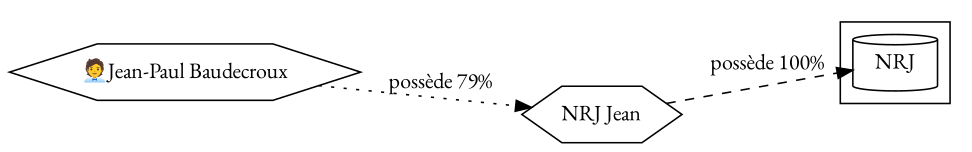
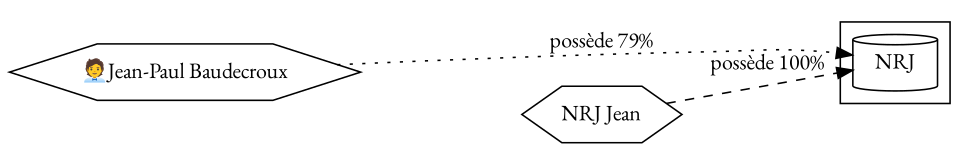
edge "🧑‍💼Jean-Paul Baudecroux" -> "NRJ Jean": now "🧑‍💼Jean-Paul Baudecroux" -> "NRJ"
